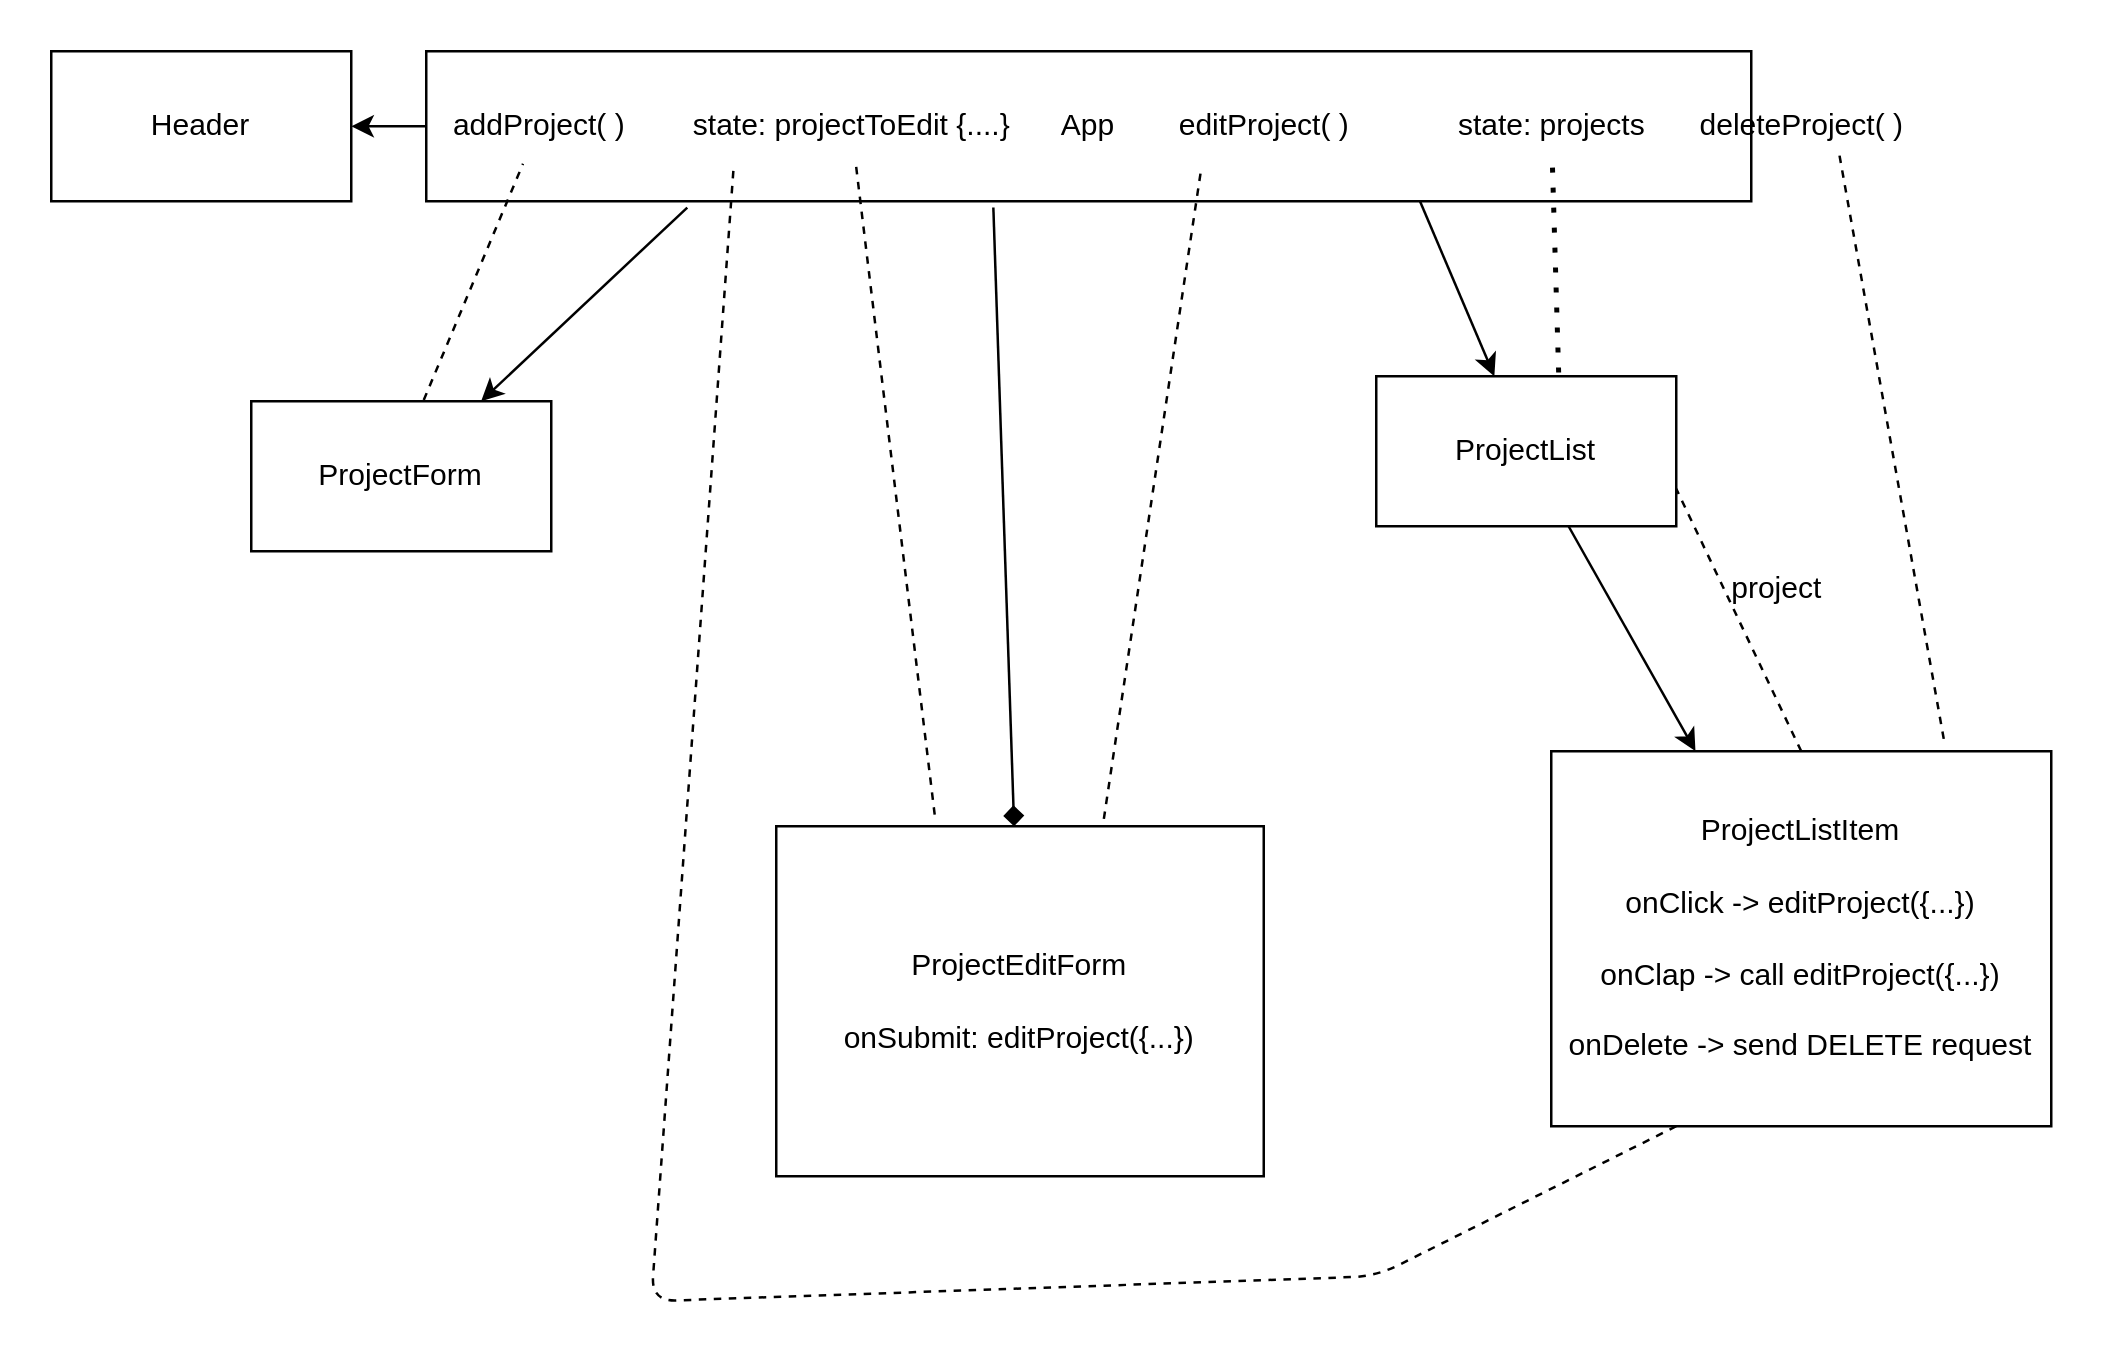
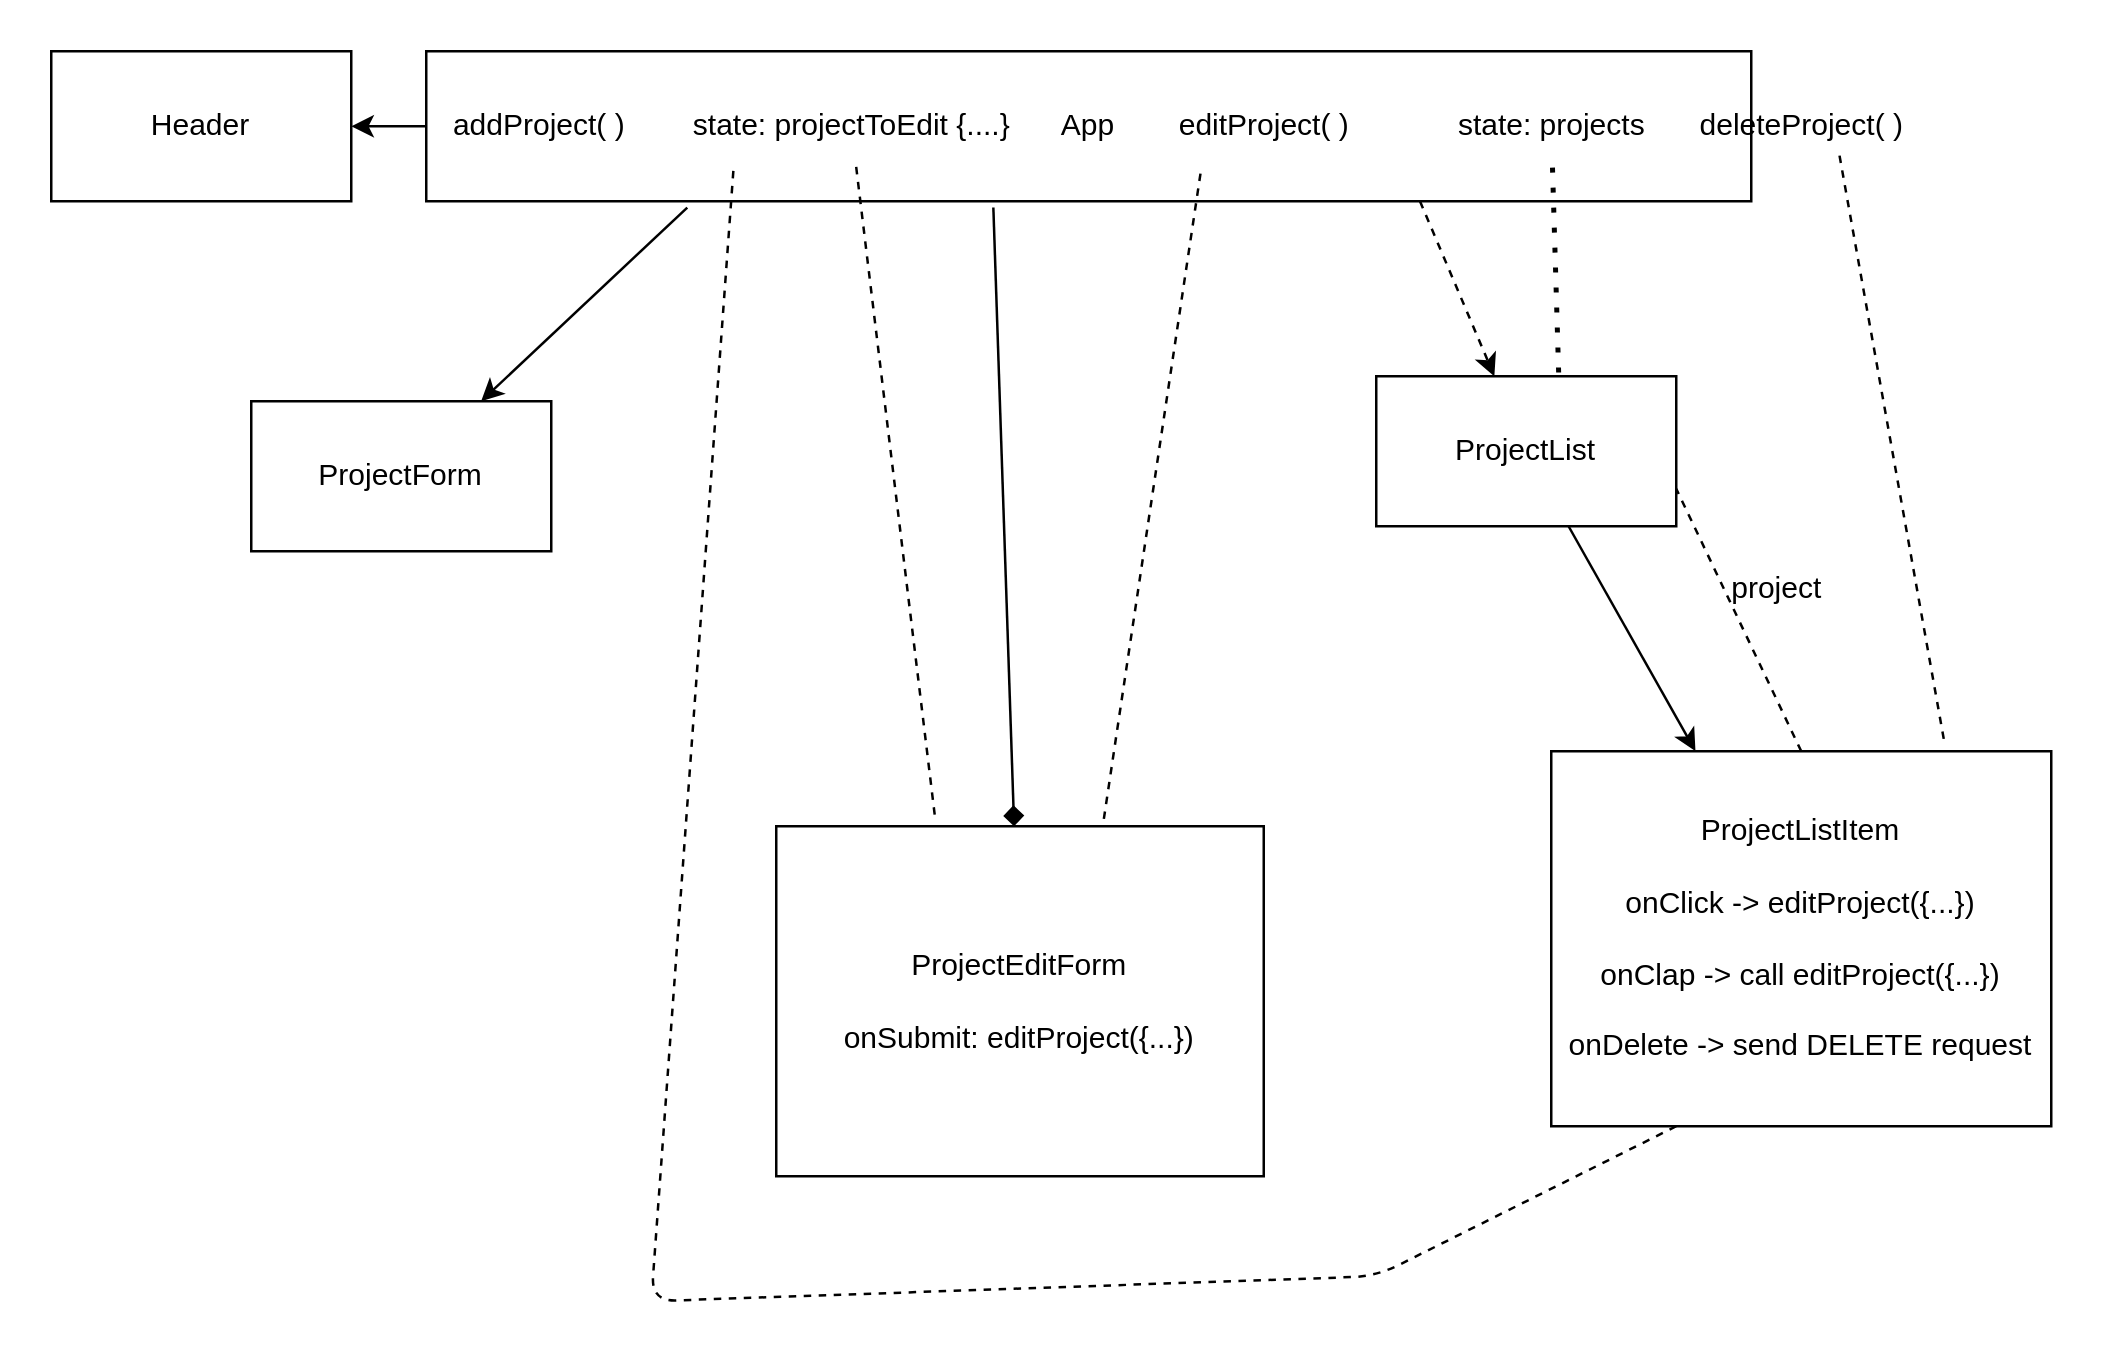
edge "App" -> "ProjectList": style solid -> dashed
edge "addProject( )" -- "ProjectForm": removed
